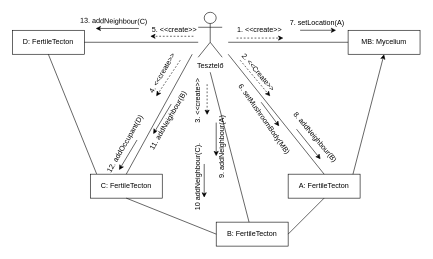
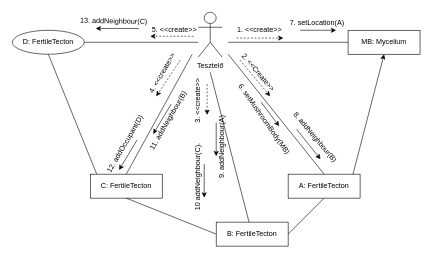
node "D: FertileTecton": shape rectangle -> ellipse
